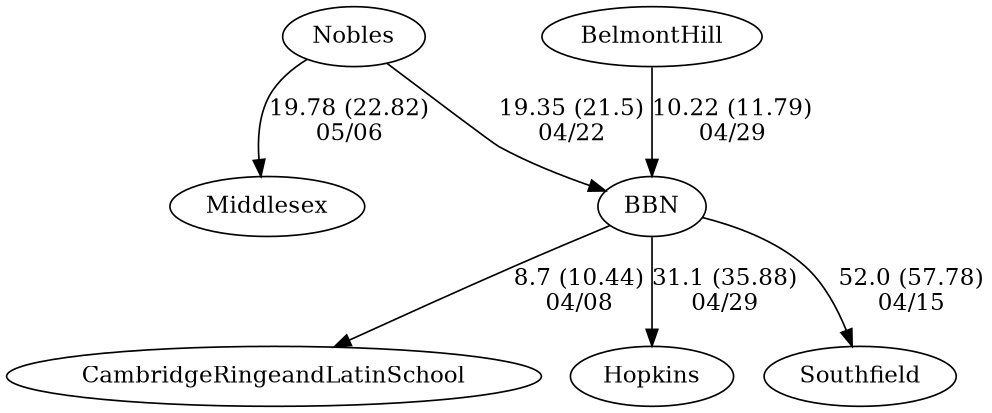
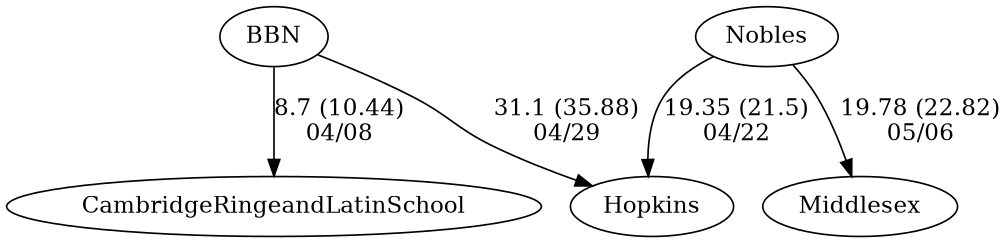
node "BelmontHill": removed
edge "Nobles" -> "BBN": now "Nobles" -> "Hopkins"
node "Southfield": removed
